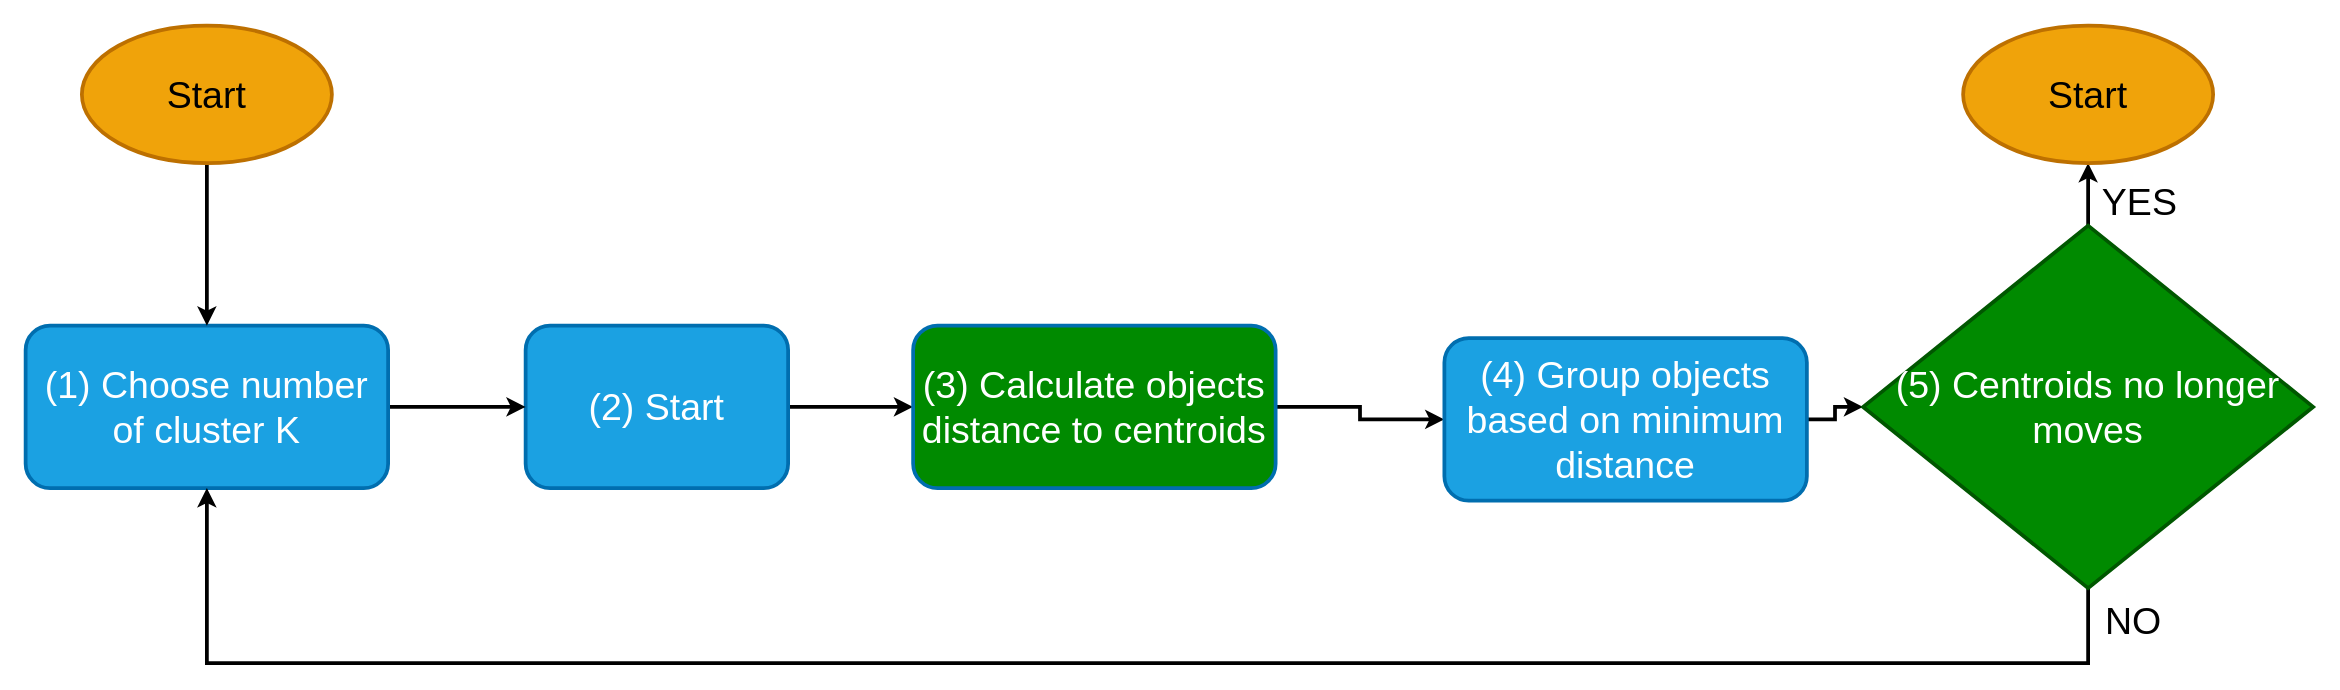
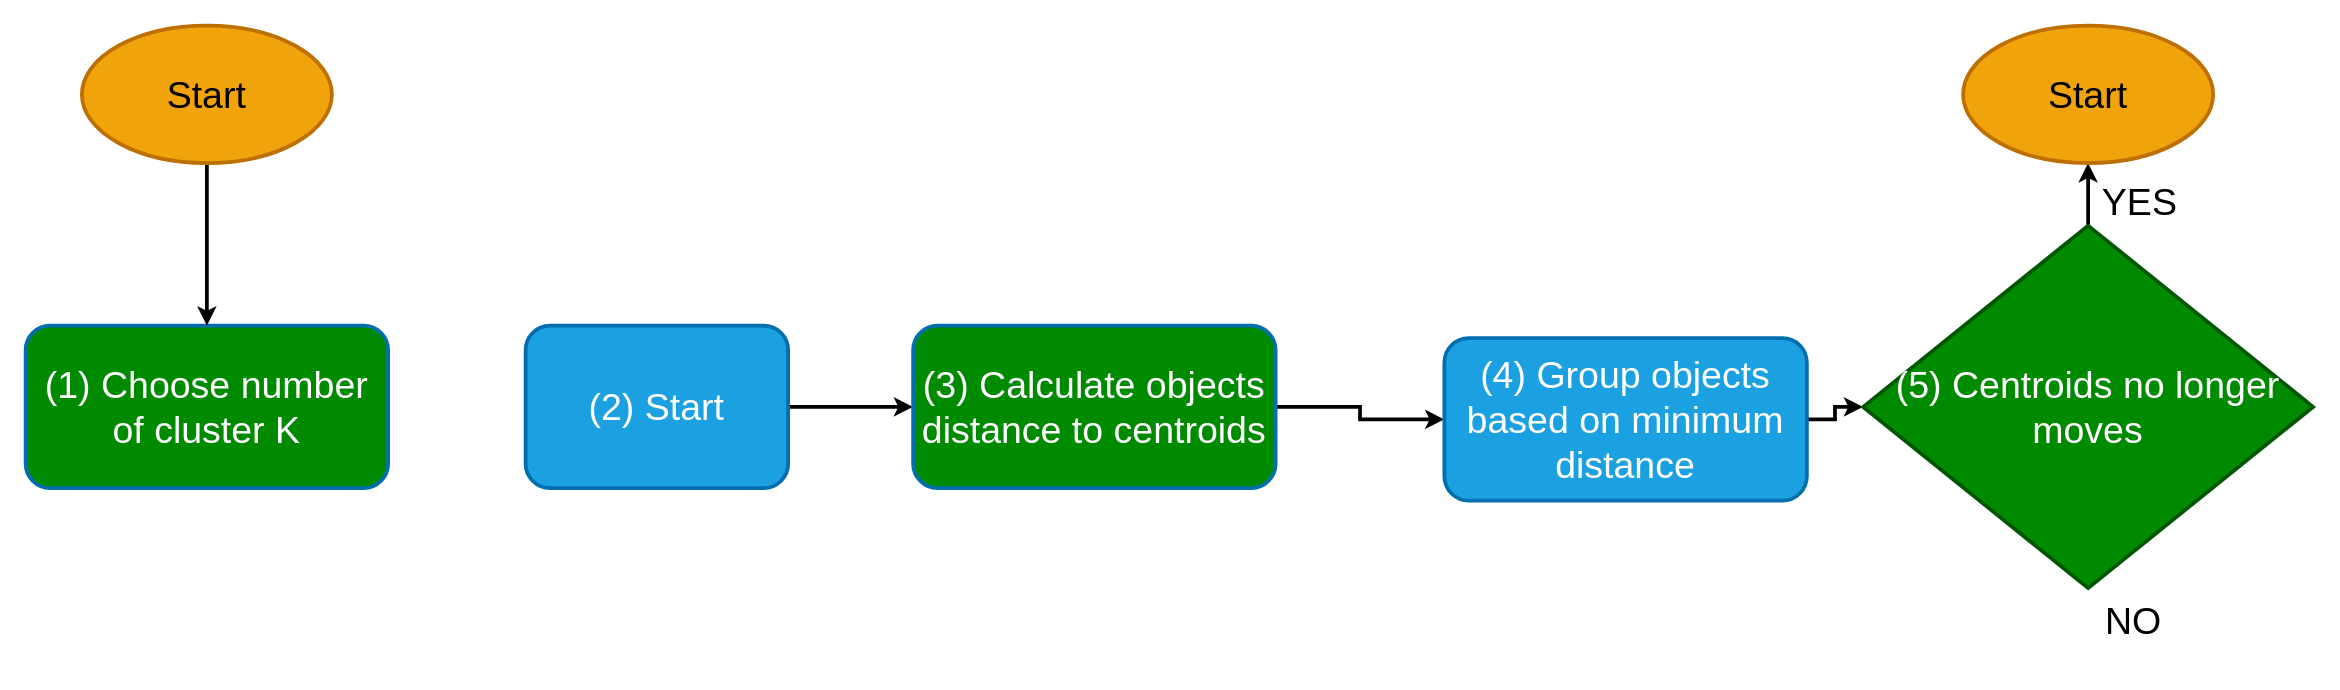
node "(1) Choose number of cluster K": fillcolor #1ba1e2 -> #008a00
edge "(1) Choose number of cluster K" -> "(2) Start": removed
edge "(5) Centroids no longer moves" -> "(1) Choose number of cluster K": removed
